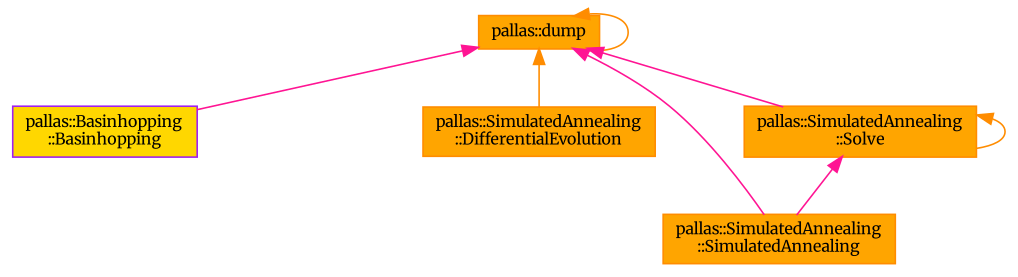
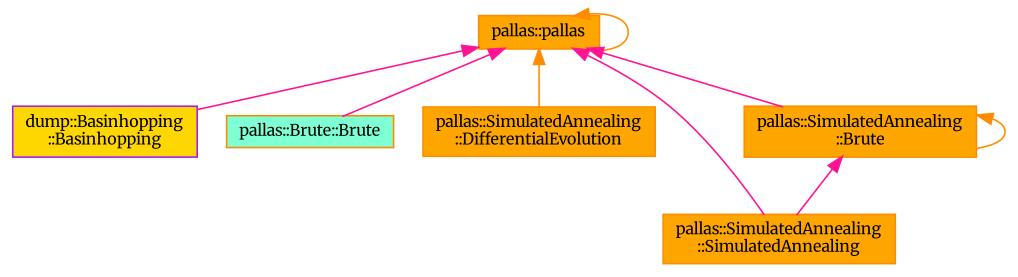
node "pallas::dump": label "pallas::dump" -> "pallas::pallas"
node "pallas::Basinhopping ::Basinhopping": label "pallas::Basinhopping ::Basinhopping" -> "dump::Basinhopping ::Basinhopping"
node "pallas::Brute::Brute": added
node "pallas::SimulatedAnnealing ::Solve": label "pallas::SimulatedAnnealing ::Solve" -> "pallas::SimulatedAnnealing ::Brute"
